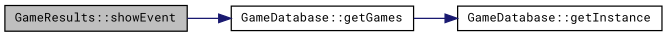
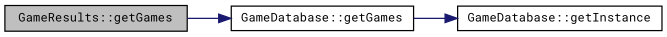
node "GameResults::showEvent": label "GameResults::showEvent" -> "GameResults::getGames"
